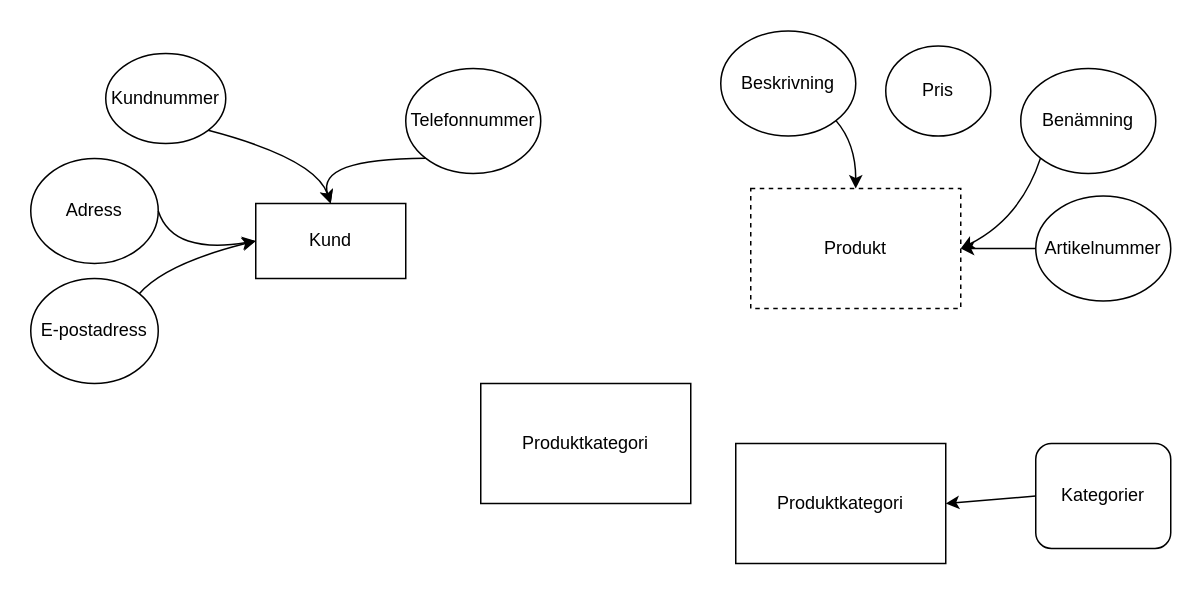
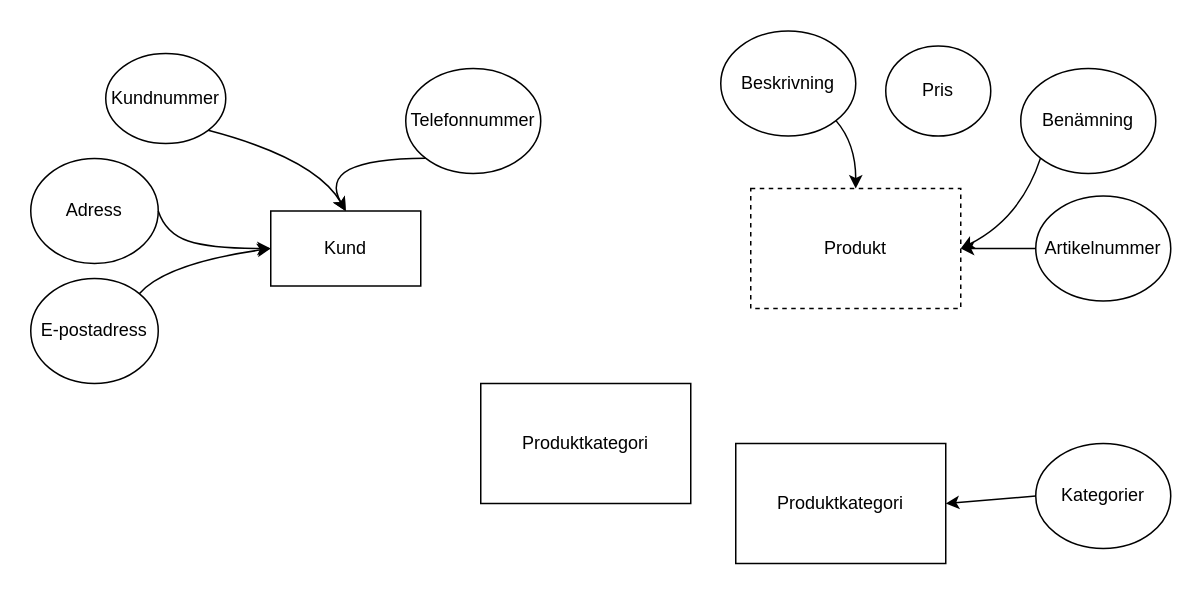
node "Kund": moved (331, 241) -> (346, 248)
node "Kategorier": shape rounded rectangle -> ellipse
